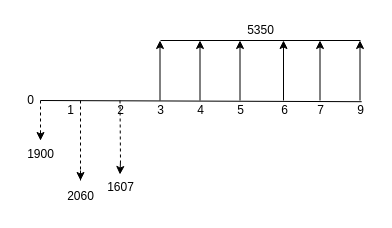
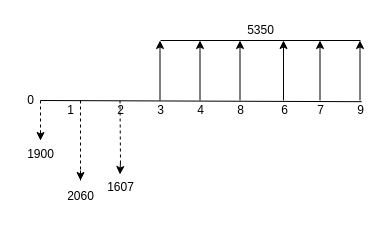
node "5": label "5" -> "8"
